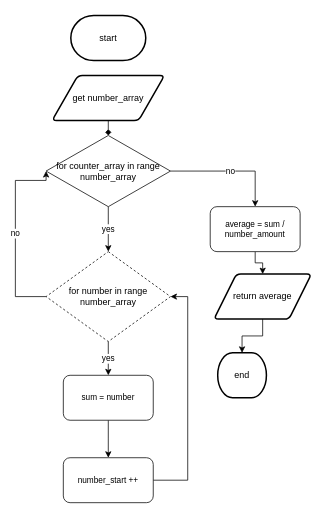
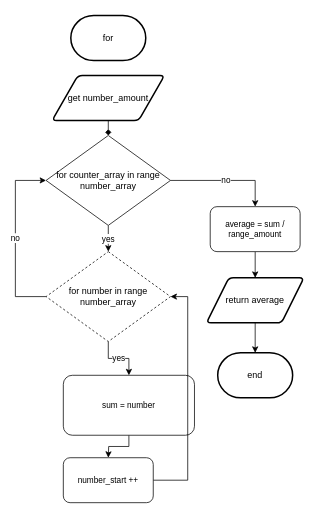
node "start": label "start" -> "for"
node "get number_array": label "get number_array" -> "get number_amount"
node "for counter_array in range number_array": size 125x71 -> 125x90
node "average = sum / number_amount": label "average = sum / number_amount" -> "average = sum / range_amount"
node "return average": moved (263, 297) -> (255, 300)
node "end": size 49x45 -> 75x45
node "sum = number": size 90x45 -> 131x60
